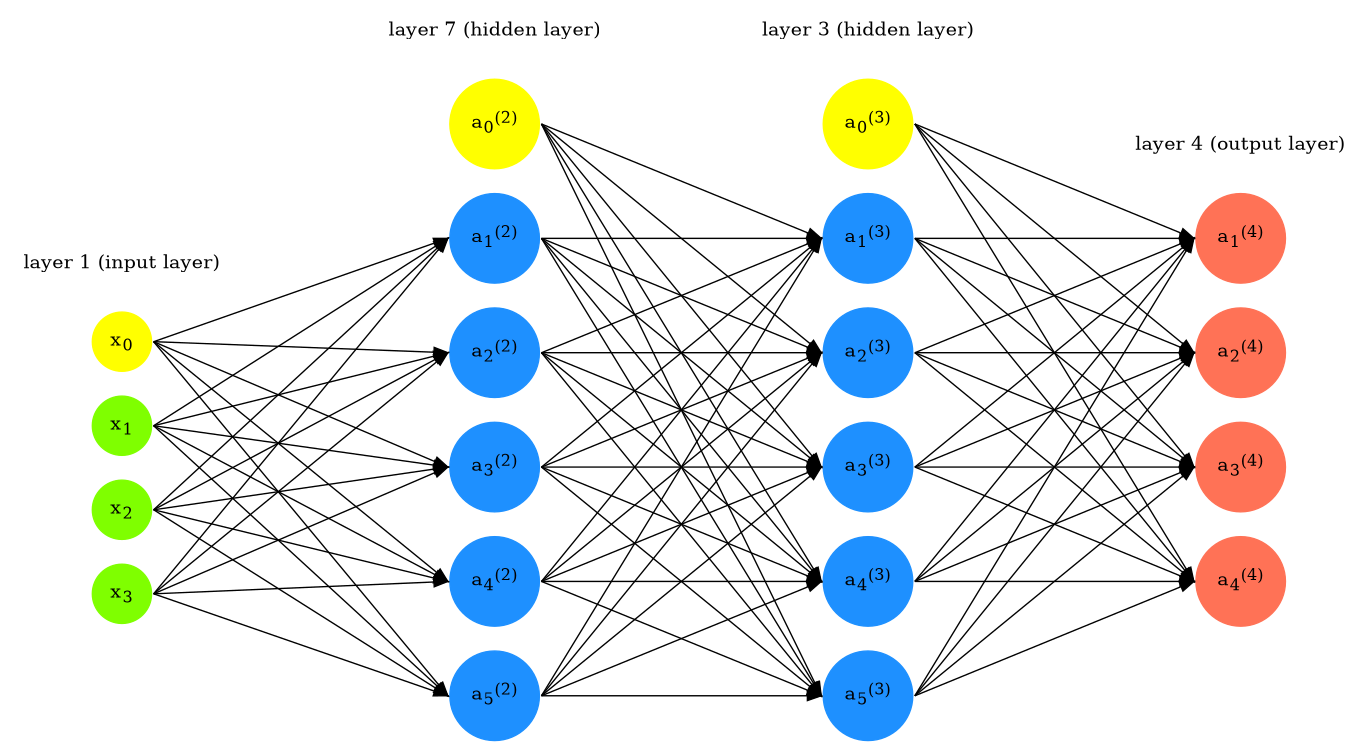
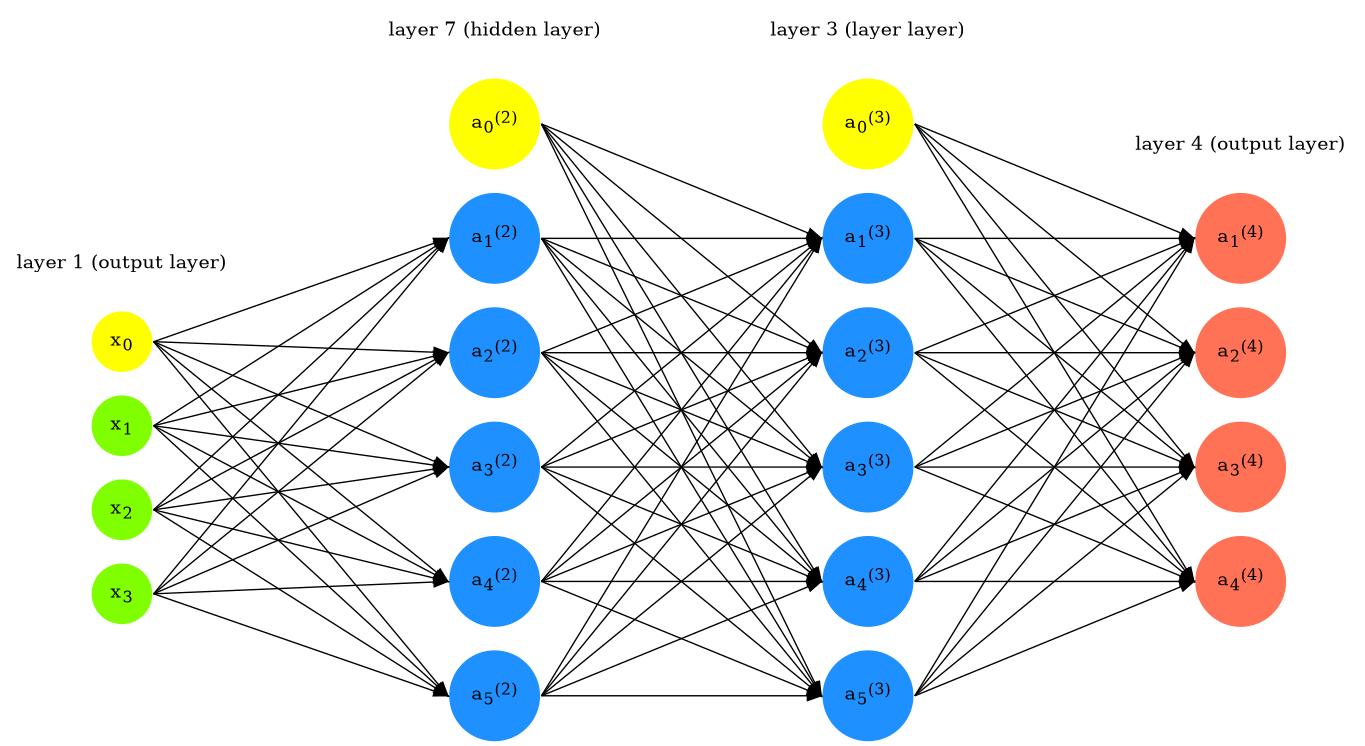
node "layer 3 (hidden layer)": label "layer 3 (hidden layer)" -> "layer 3 (layer layer)"
node "layer 1 (input layer)": label "layer 1 (input layer)" -> "layer 1 (output layer)"
